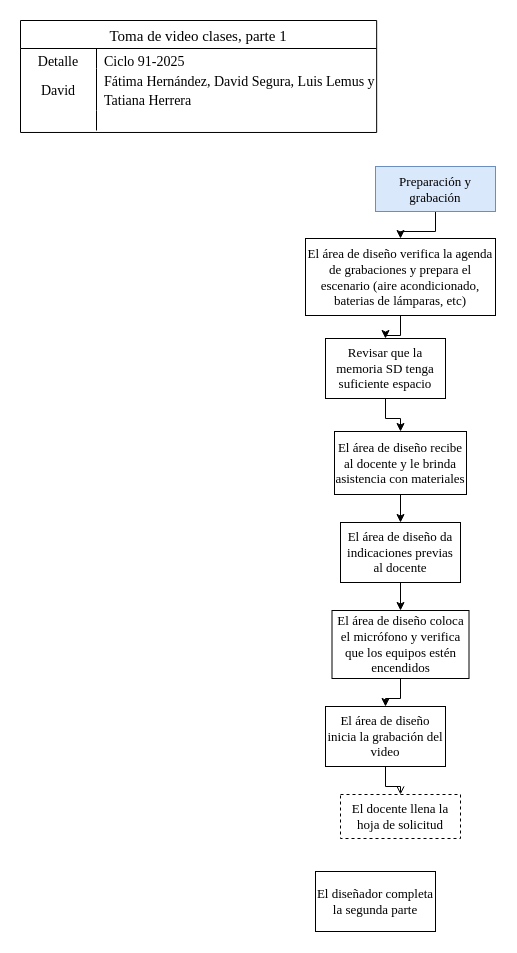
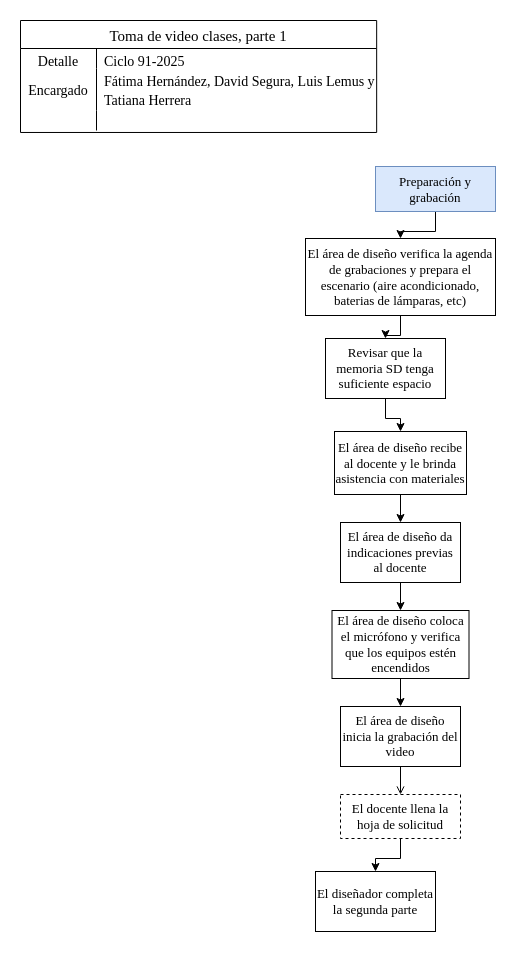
node "David": label "David" -> "Encargado"
node "El área de diseño inicia la grabación del video": moved (386, 737) -> (401, 737)
edge "El docente llena la hoja de solicitud" -> "El diseñador completa la segunda parte": added
